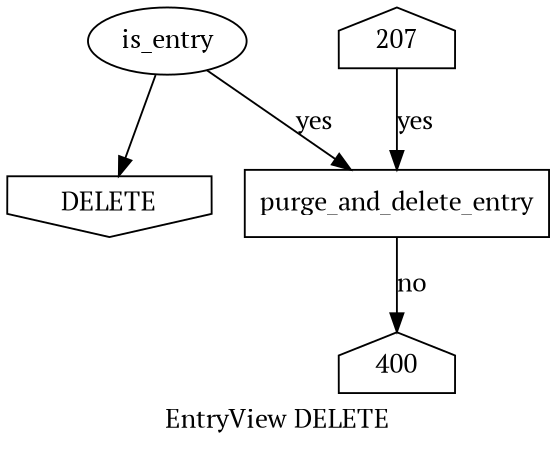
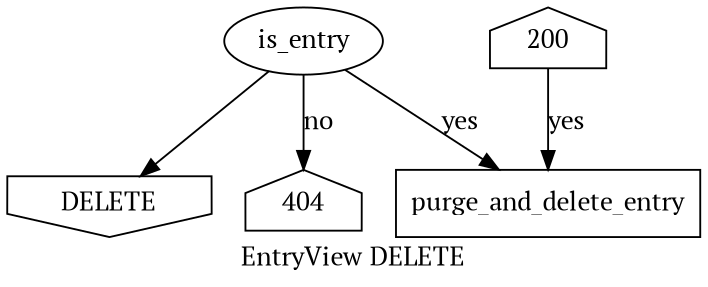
node "207": label "207" -> "200"
node "404": added
node "400": removed
